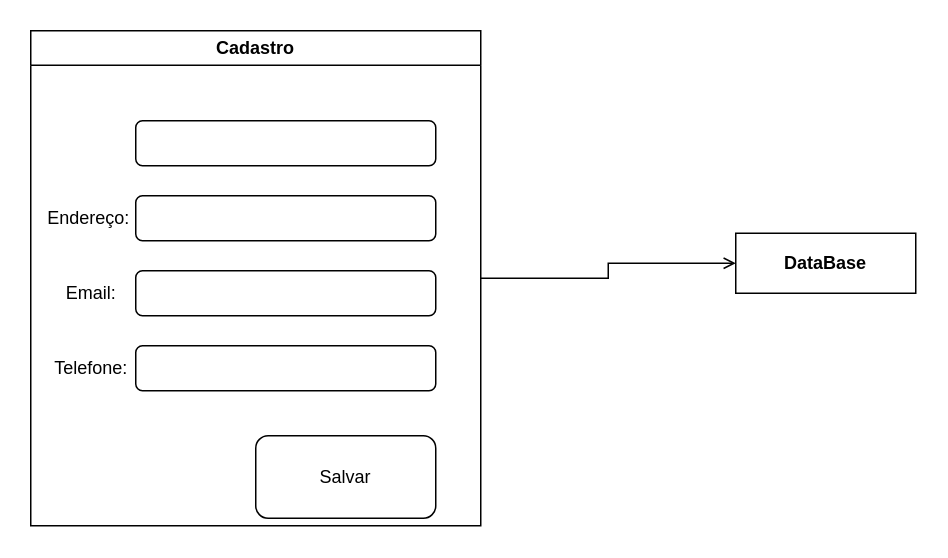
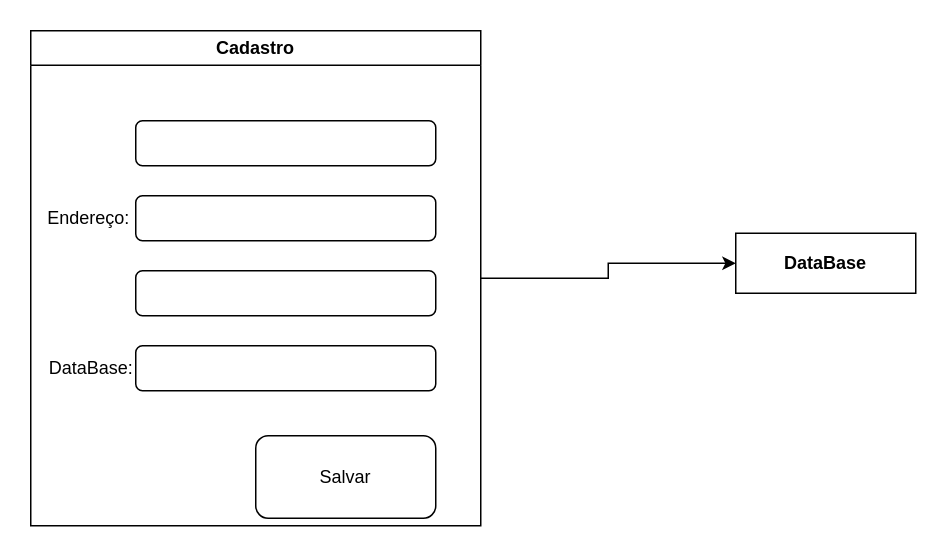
edge "Cadastro" -> "DataBase": arrowhead open -> classic
node "Email:": removed
node "Telefone:": label "Telefone:" -> "DataBase:"
